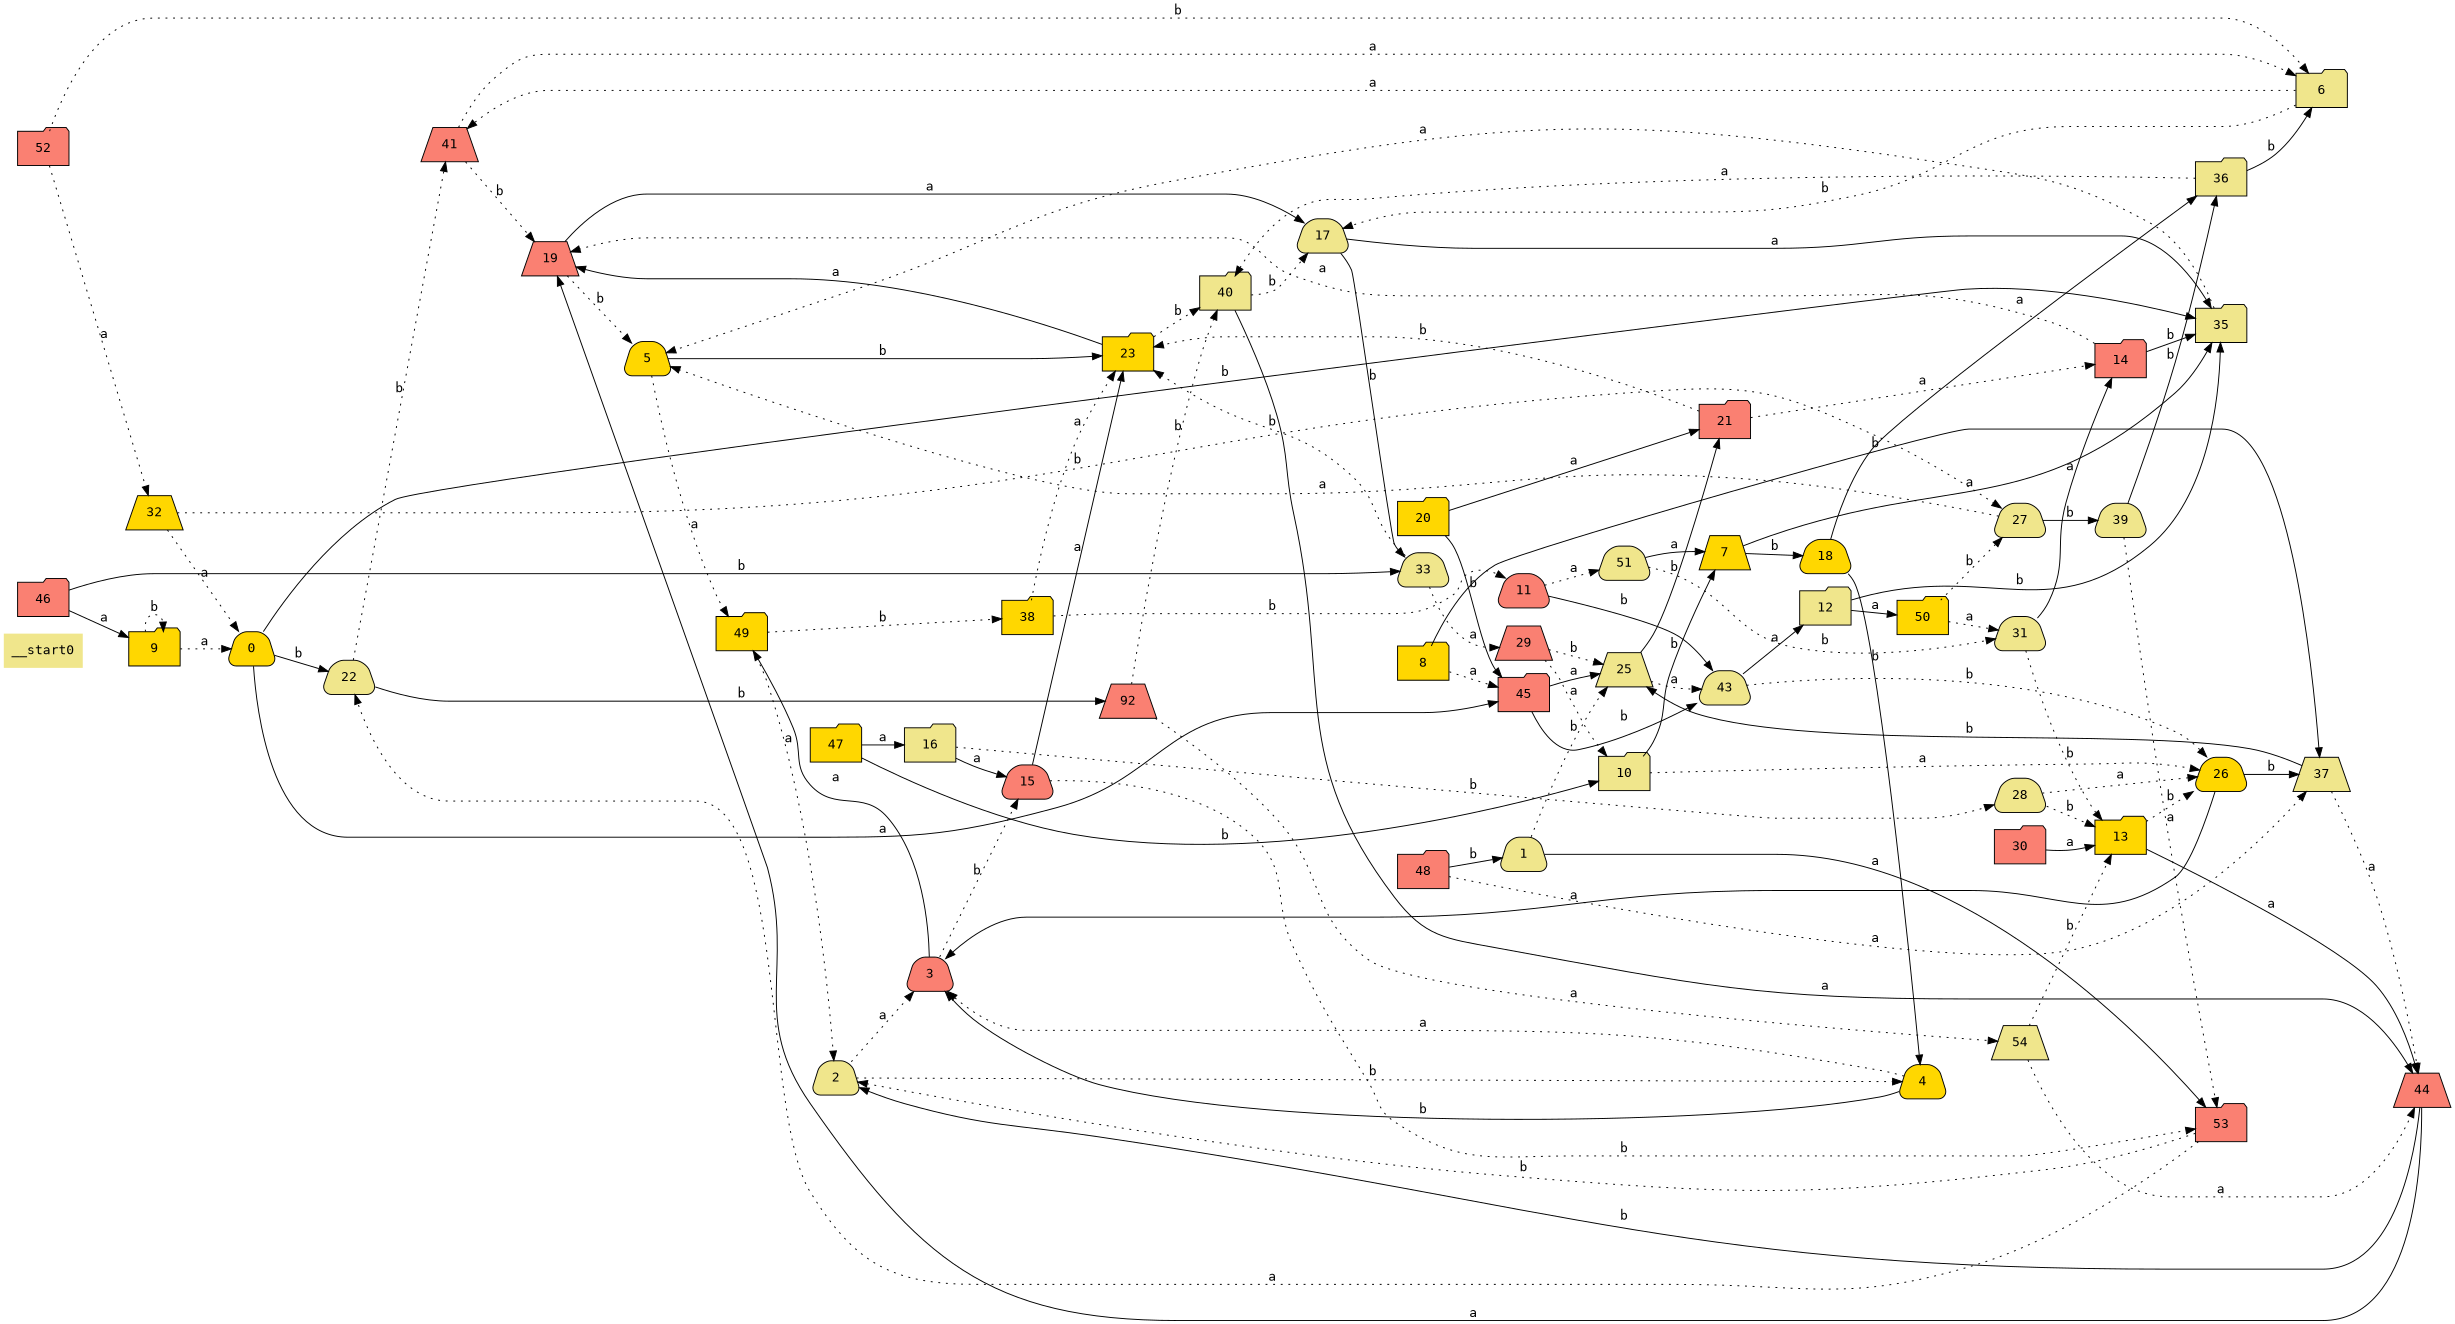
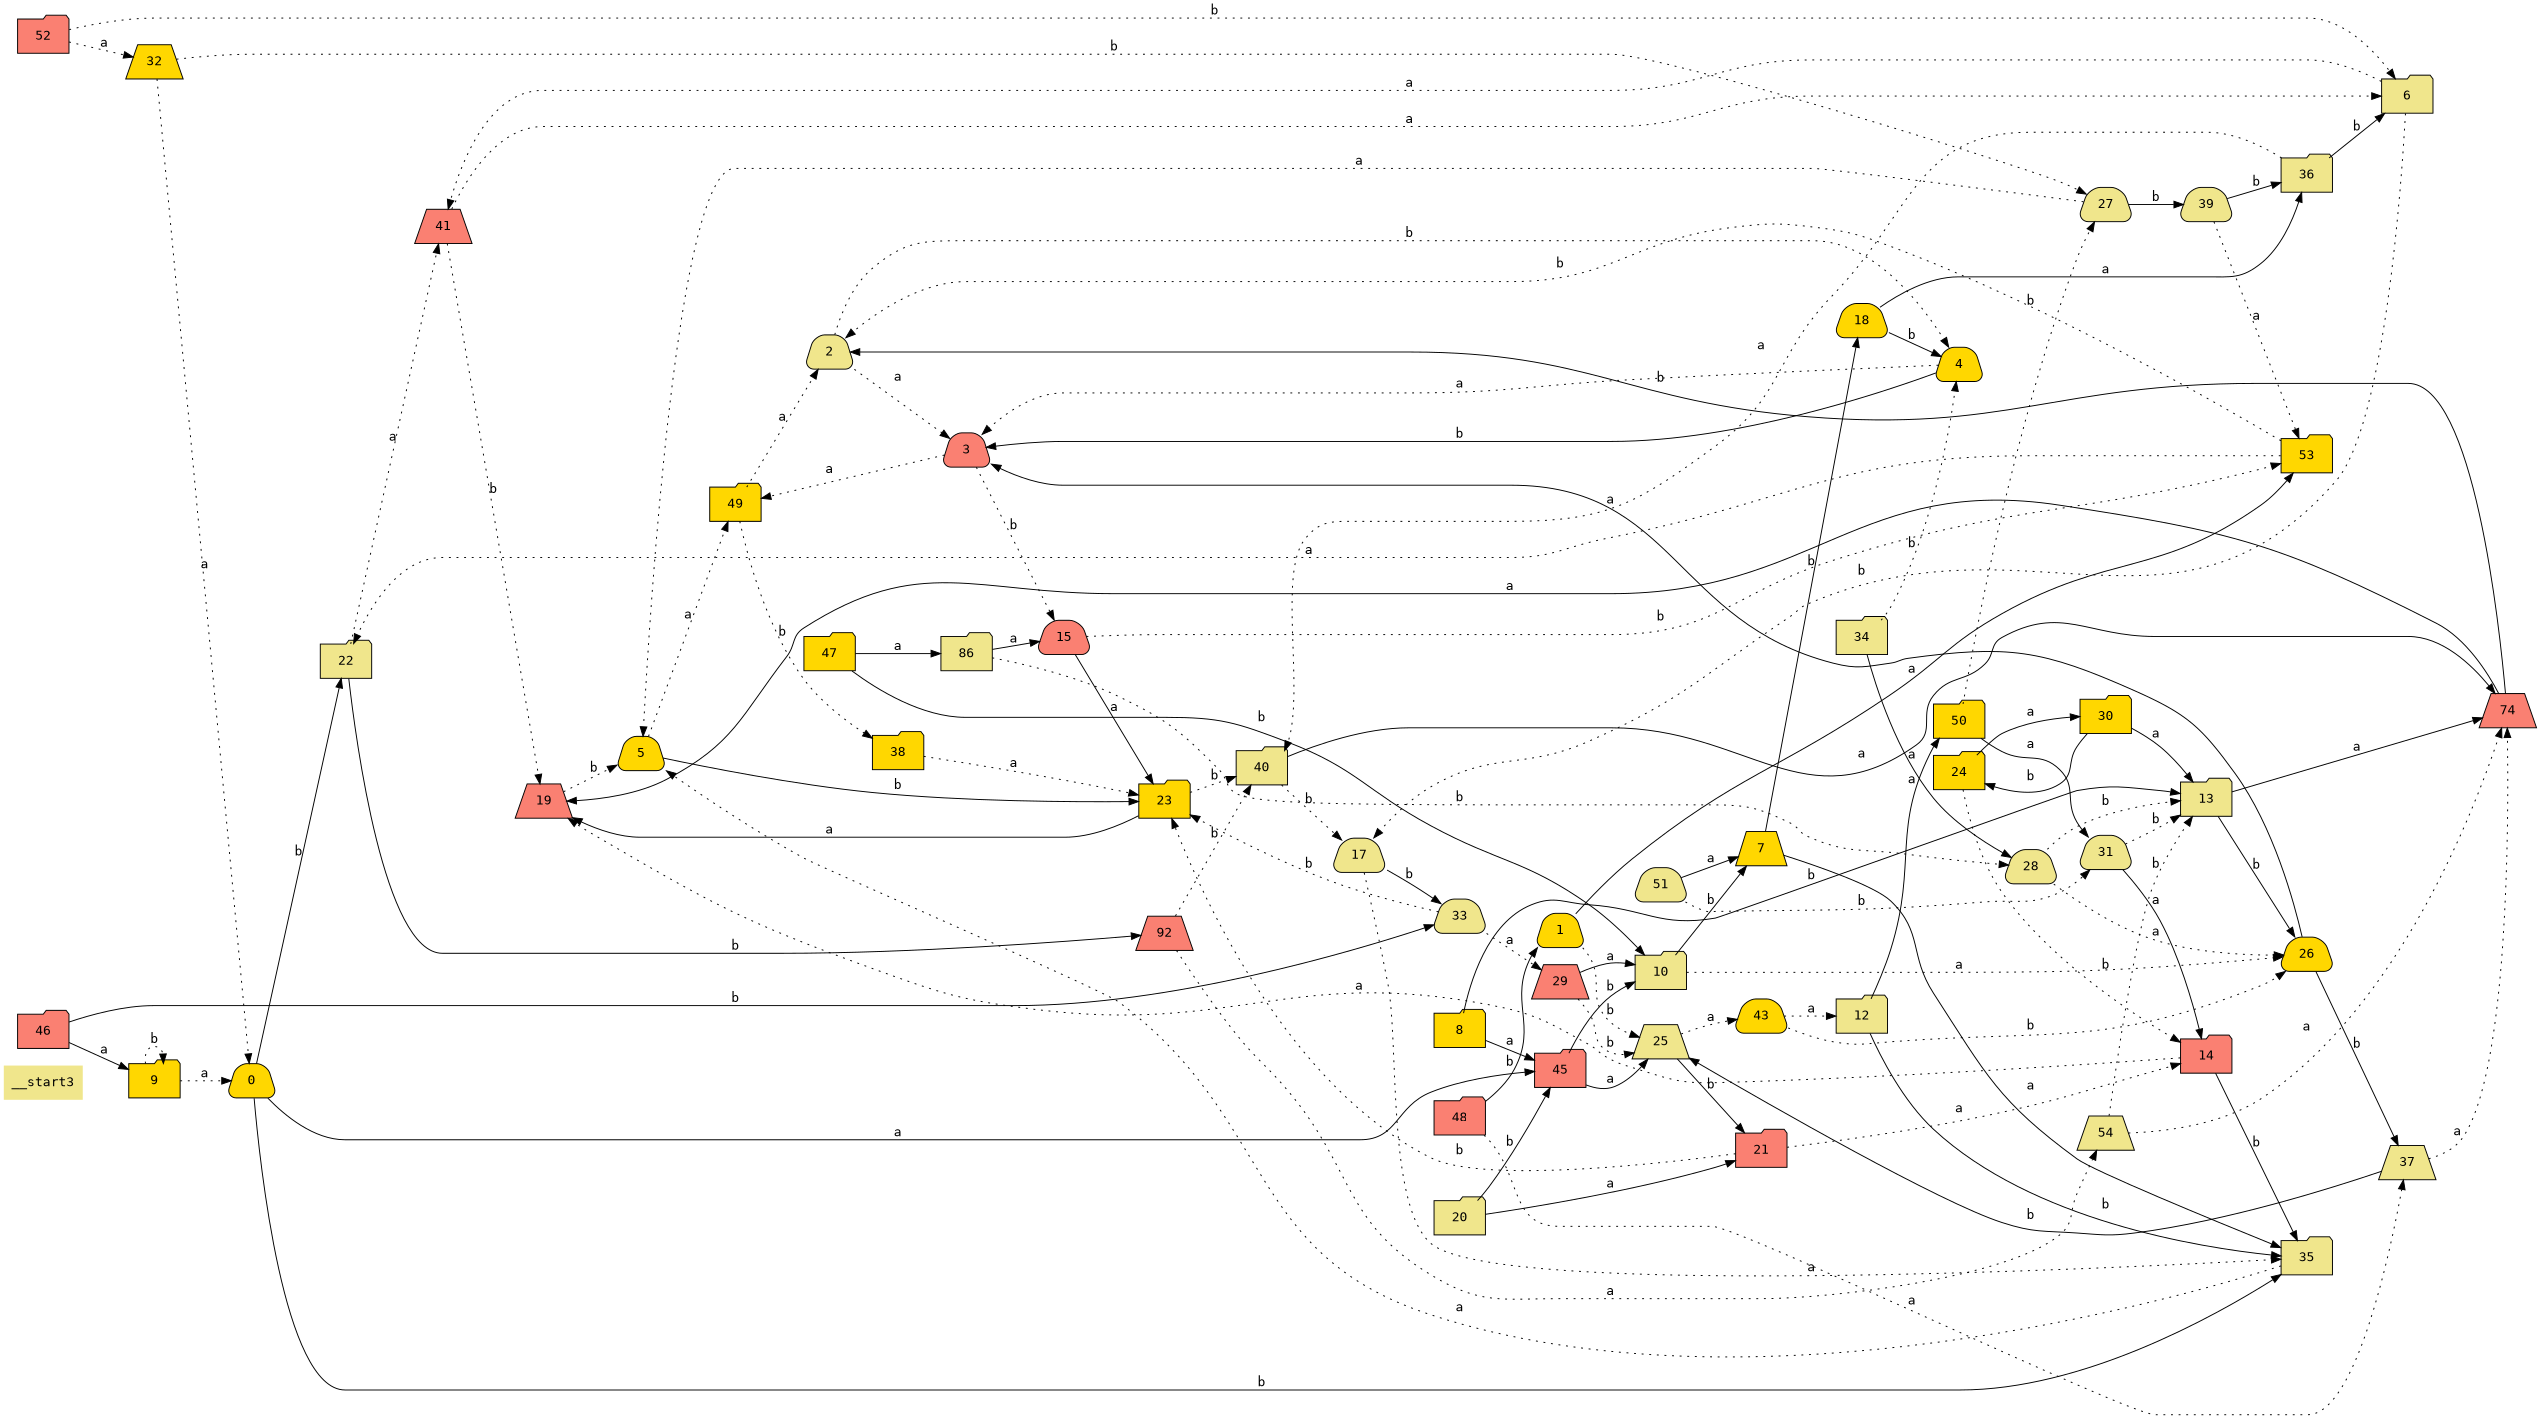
edge "19" -> "17": removed, label "a"
edge "17" -> "35": style solid -> dotted
edge "22" -> "41": label "b" -> "a"
edge "8" -> "37": now "8" -> "13"
node "20": fillcolor gold -> khaki
node "11": removed
edge "50" -> "31": style dotted -> solid
node "34": added
node "__start0": label "__start0" -> "__start3"
edge "43" -> "12": style solid -> dotted
node "22": shape trapezium -> folder
edge "8" -> "45": style dotted -> solid
node "43": fillcolor khaki -> gold
edge "29" -> "10": style dotted -> solid
edge "45" -> "43": now "45" -> "10"
node "16": label "16" -> "86"
node "24": added
edge "3" -> "49": style solid -> dotted
edge "13" -> "26": style dotted -> solid
node "13": fillcolor gold -> khaki
node "30": fillcolor salmon -> gold
node "1": fillcolor khaki -> gold
node "44": label "44" -> "74"
node "53": fillcolor salmon -> gold
